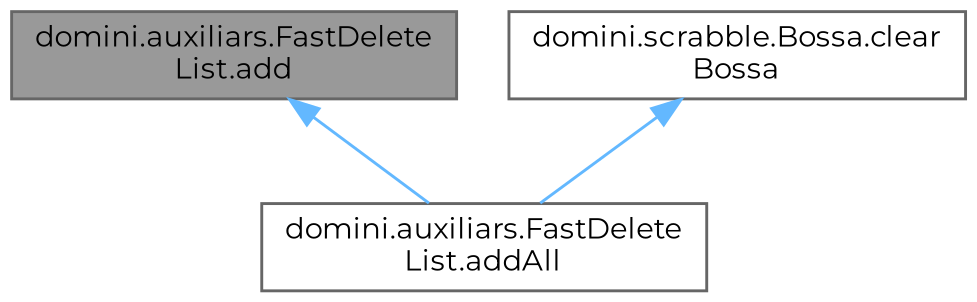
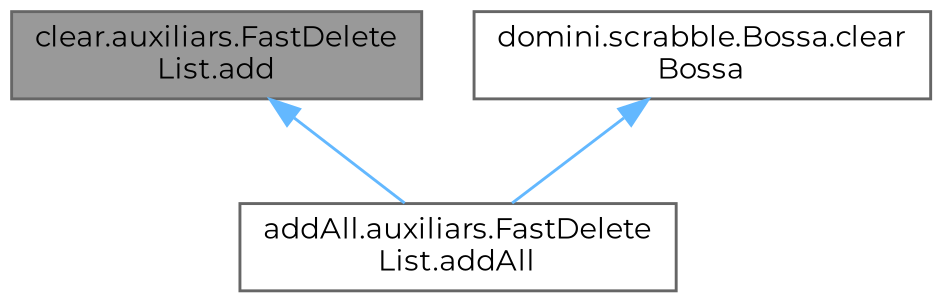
node "domini.auxiliars.FastDelete List.add": label "domini.auxiliars.FastDelete List.add" -> "clear.auxiliars.FastDelete List.add"
node "domini.auxiliars.FastDelete List.addAll": label "domini.auxiliars.FastDelete List.addAll" -> "addAll.auxiliars.FastDelete List.addAll"
